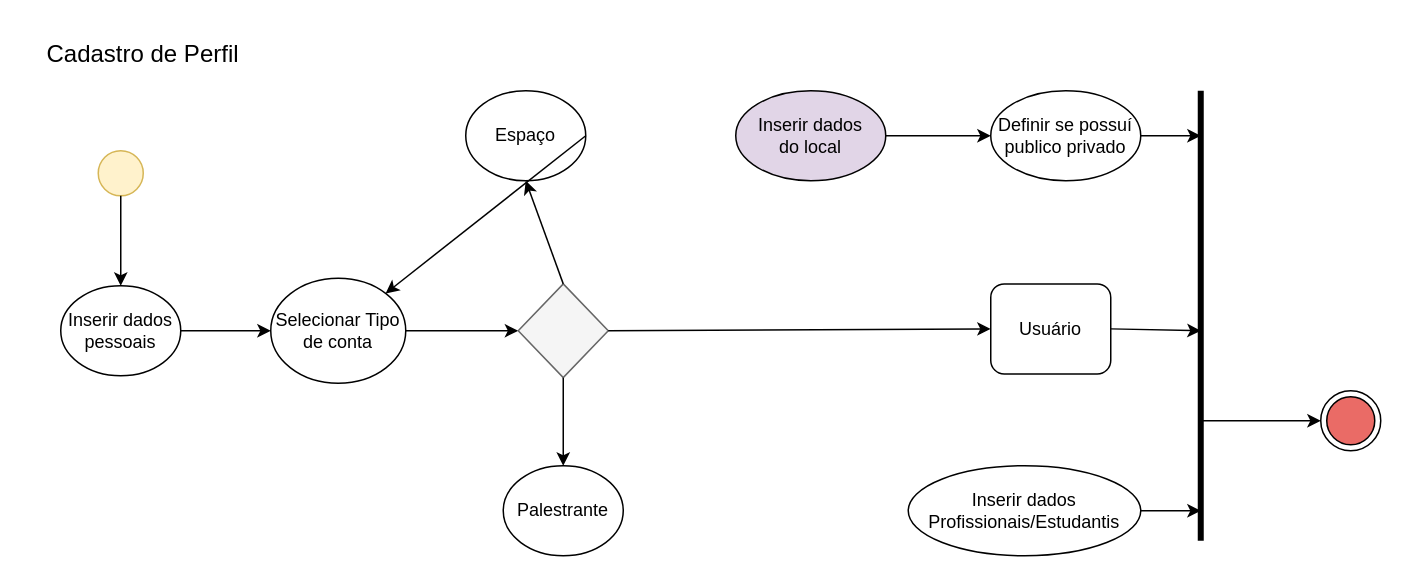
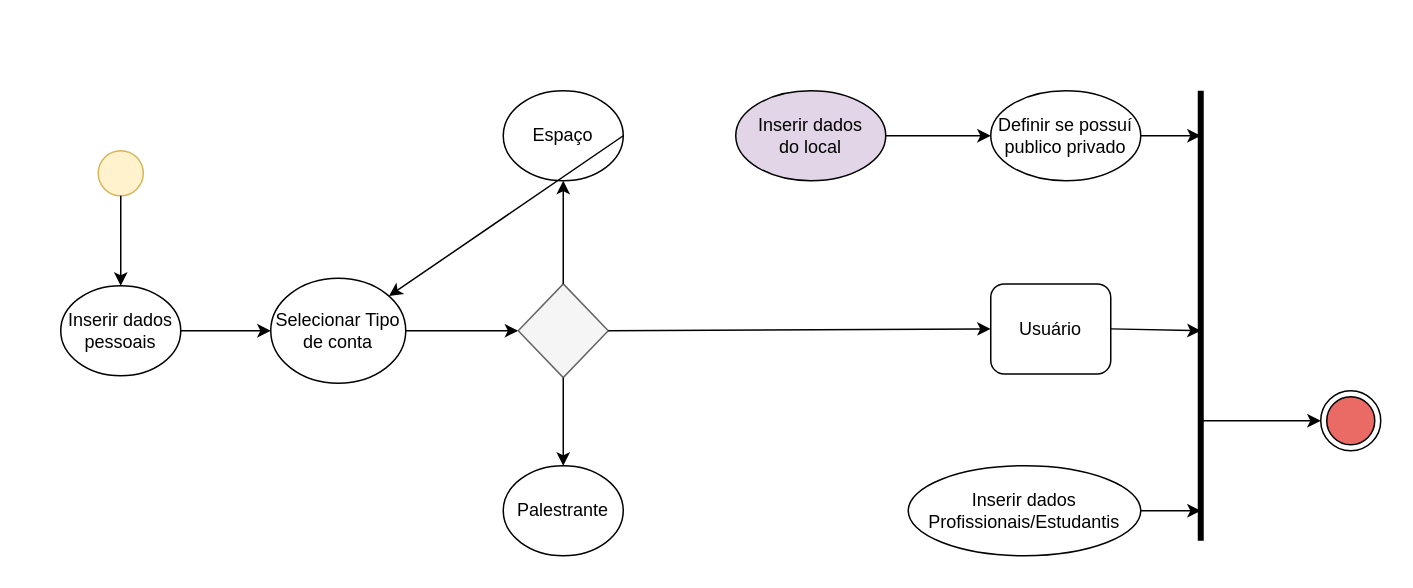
node "Cadastro de Perfil": removed
node "Espaço": moved (526, 136) -> (563, 136)
